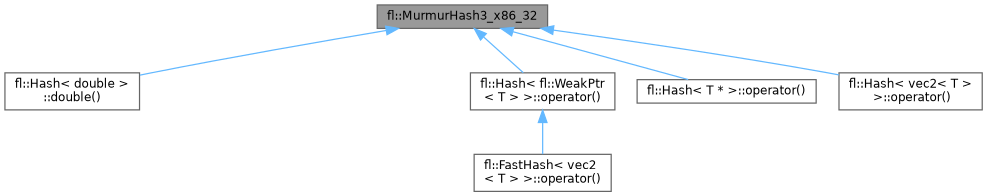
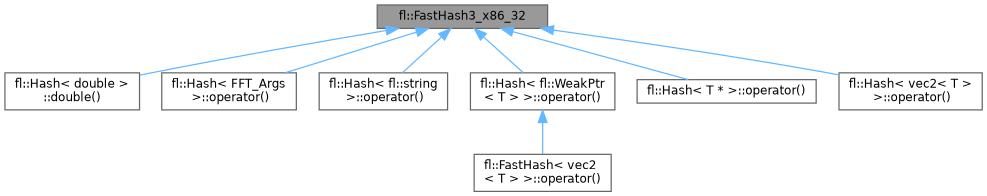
node "fl::MurmurHash3_x86_32": label "fl::MurmurHash3_x86_32" -> "fl::FastHash3_x86_32"
node "fl::Hash< FFT_Args >::operator()": added
node "fl::Hash< fl::string >::operator()": added
